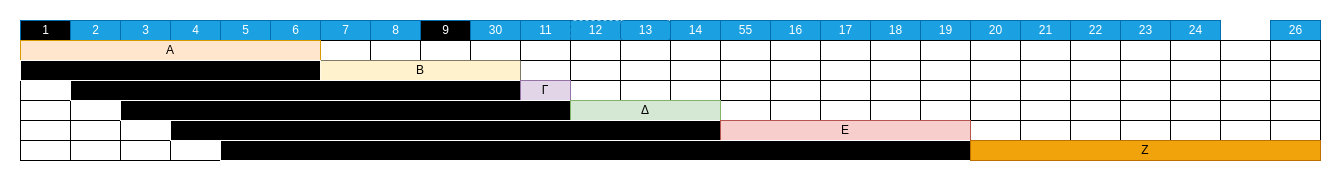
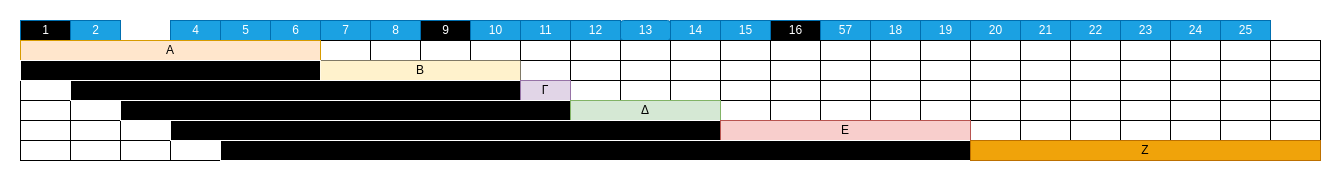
node "3": removed
node "30": label "30" -> "10"
node "12": style dashed -> solid
node "55": label "55" -> "15"
node "16": fillcolor #1ba1e2 -> #000000
node "17": label "17" -> "57"
node "25": added
node "26": removed
